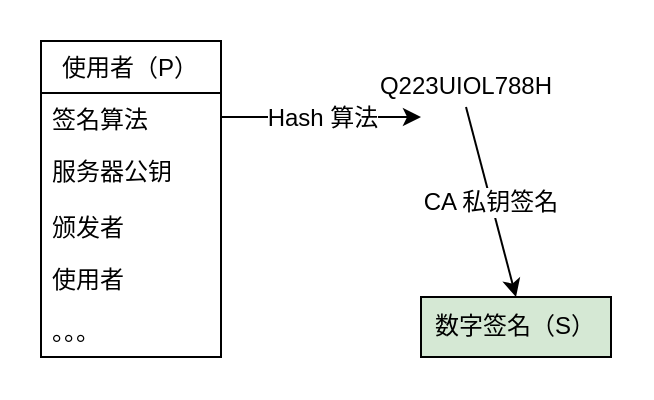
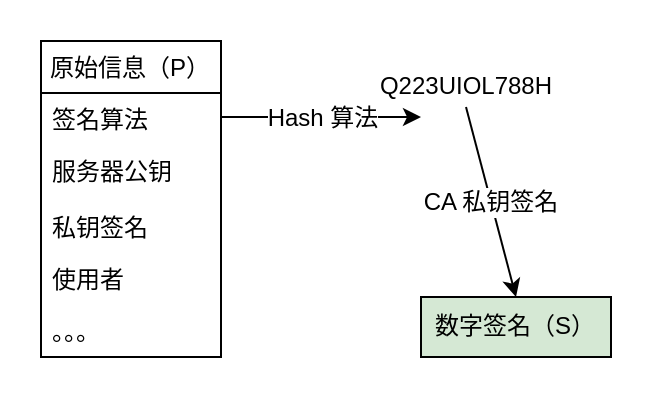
node "使用者（P）": label "使用者（P）" -> "原始信息（P）"
node "颁发者": label "颁发者" -> "私钥签名"
